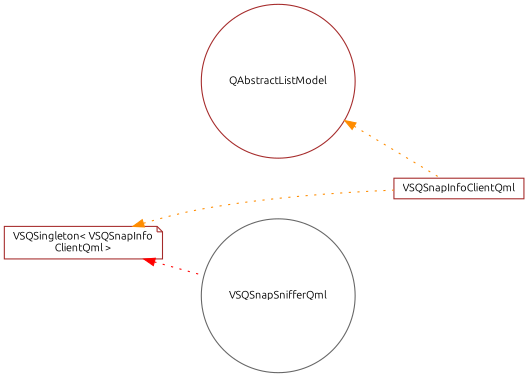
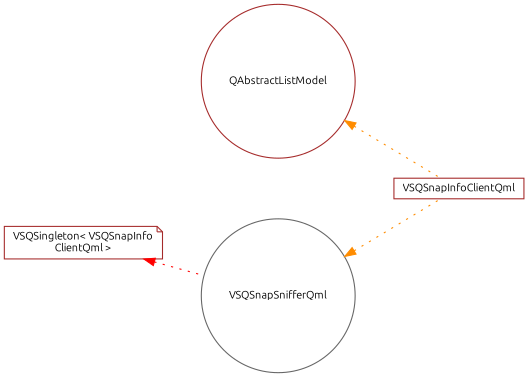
edge "VSQSnapInfoClientQml" -> "VSQSingleton< VSQSnapInfo ClientQml >": now "VSQSnapInfoClientQml" -> "VSQSnapSnifferQml"
